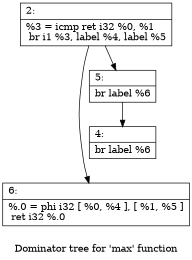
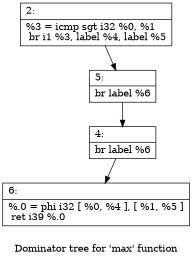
node "2:": text "%3 = icmp ret i32 %0, %1" -> "%3 = icmp sgt i32 %0, %1"
edge "2:" -> "6:": now "4:" -> "6:"
node "6:": text "ret i32 %.0" -> "ret i39 %.0"
